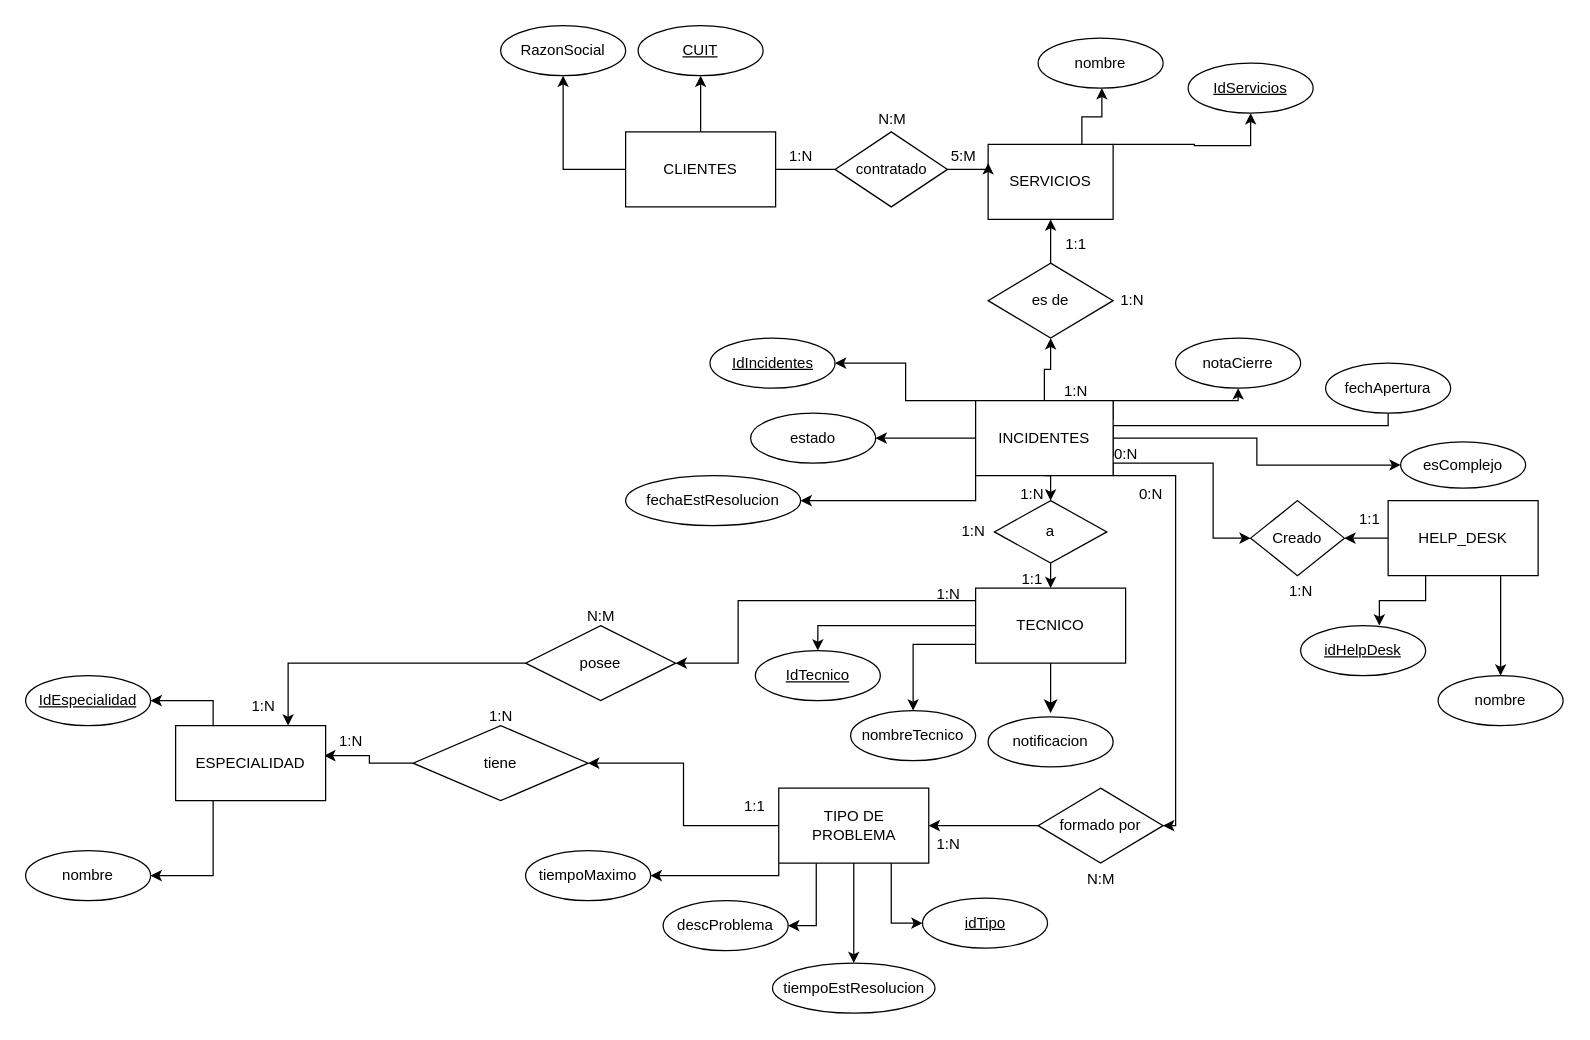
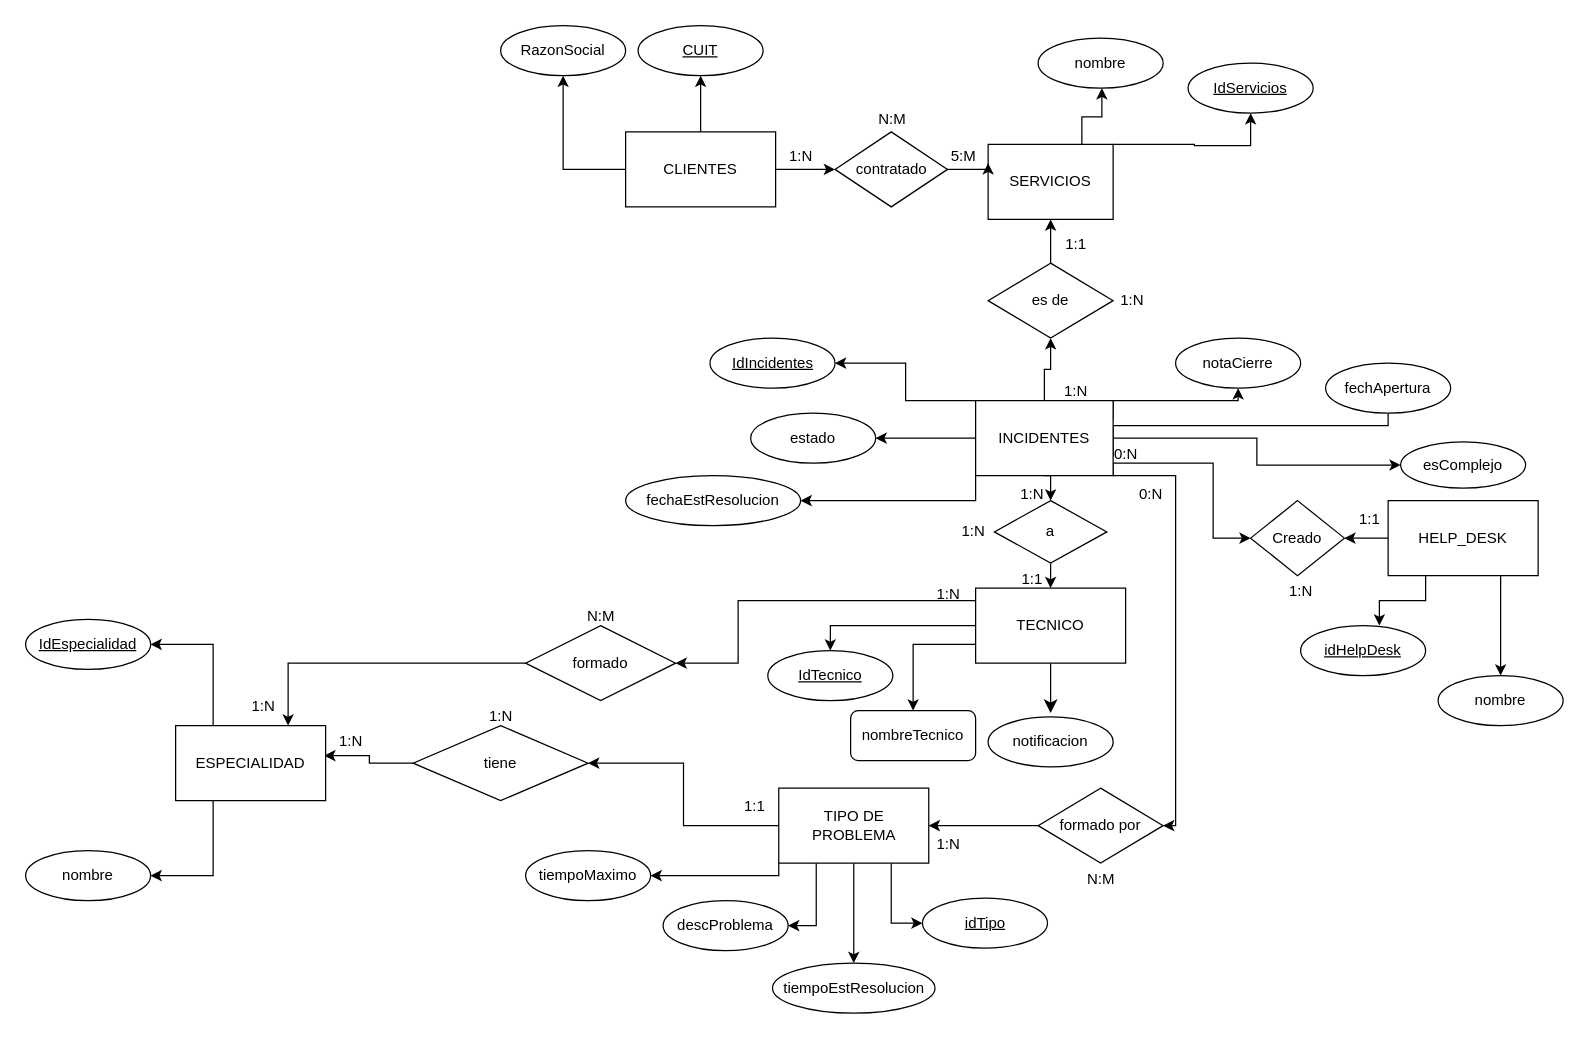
edge "CLIENTES" -- "contratado": arrowhead none -> classic
node "posee": label "posee" -> "formado"
node "IdTecnico": moved (818, 676) -> (830, 676)
node "IdEspecialidad": moved (88, 701) -> (88, 644)
node "nombreTecnico": shape ellipse -> rounded rectangle
